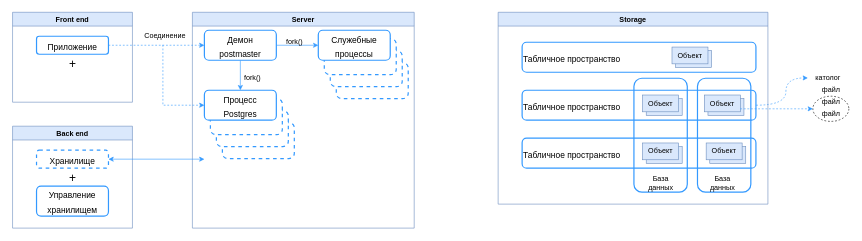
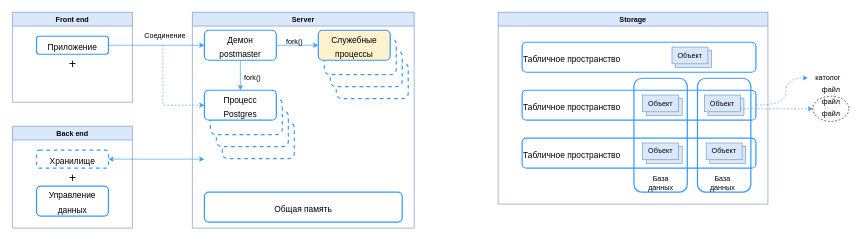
edge "Приложение" -> "Демон postmaster": style dashed -> solid
node "Служебные процессы": fillcolor #ffffff -> #fff2cc
node "Управление хранилищем": label "Управление хранилищем" -> "Управление данных"
node "Общая память": added
